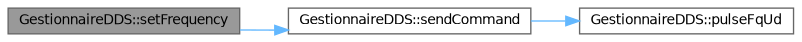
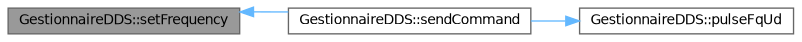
edge "GestionnaireDDS::setFrequency" -> "GestionnaireDDS::sendCommand": reversed
